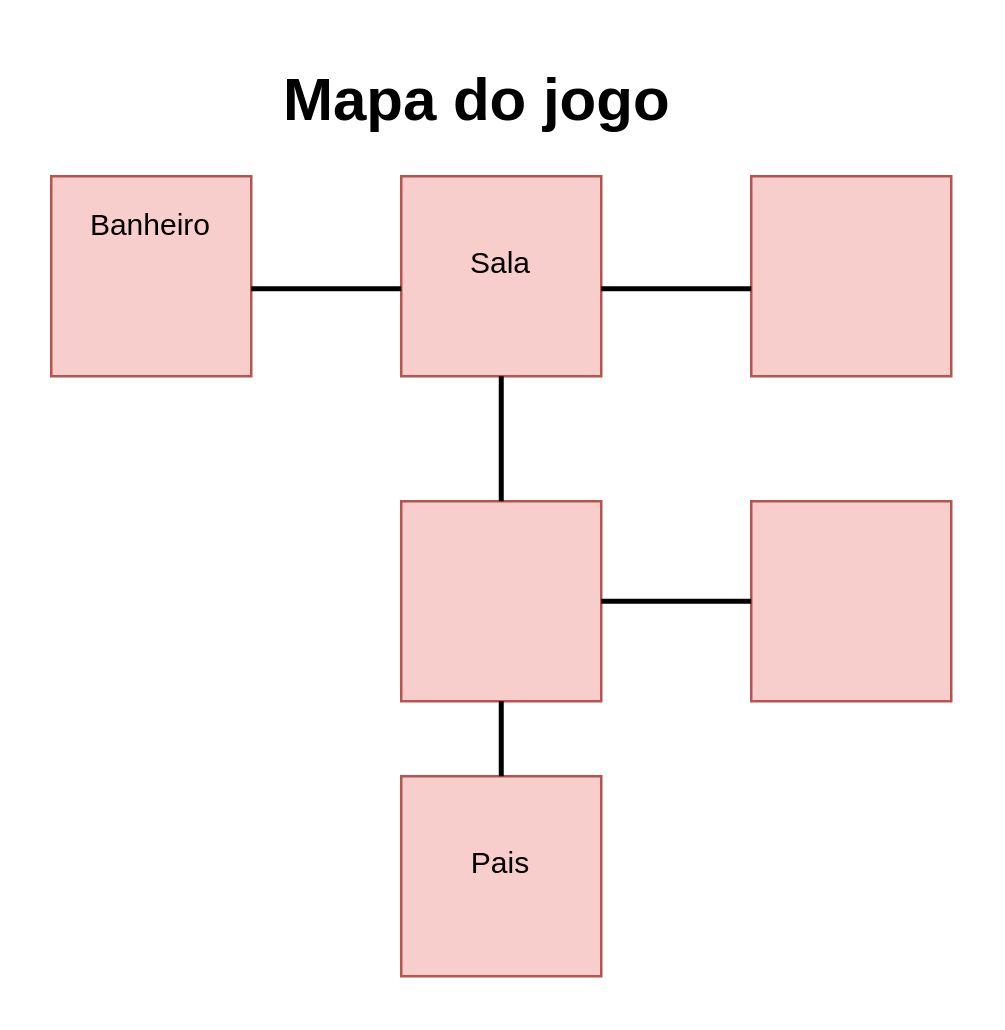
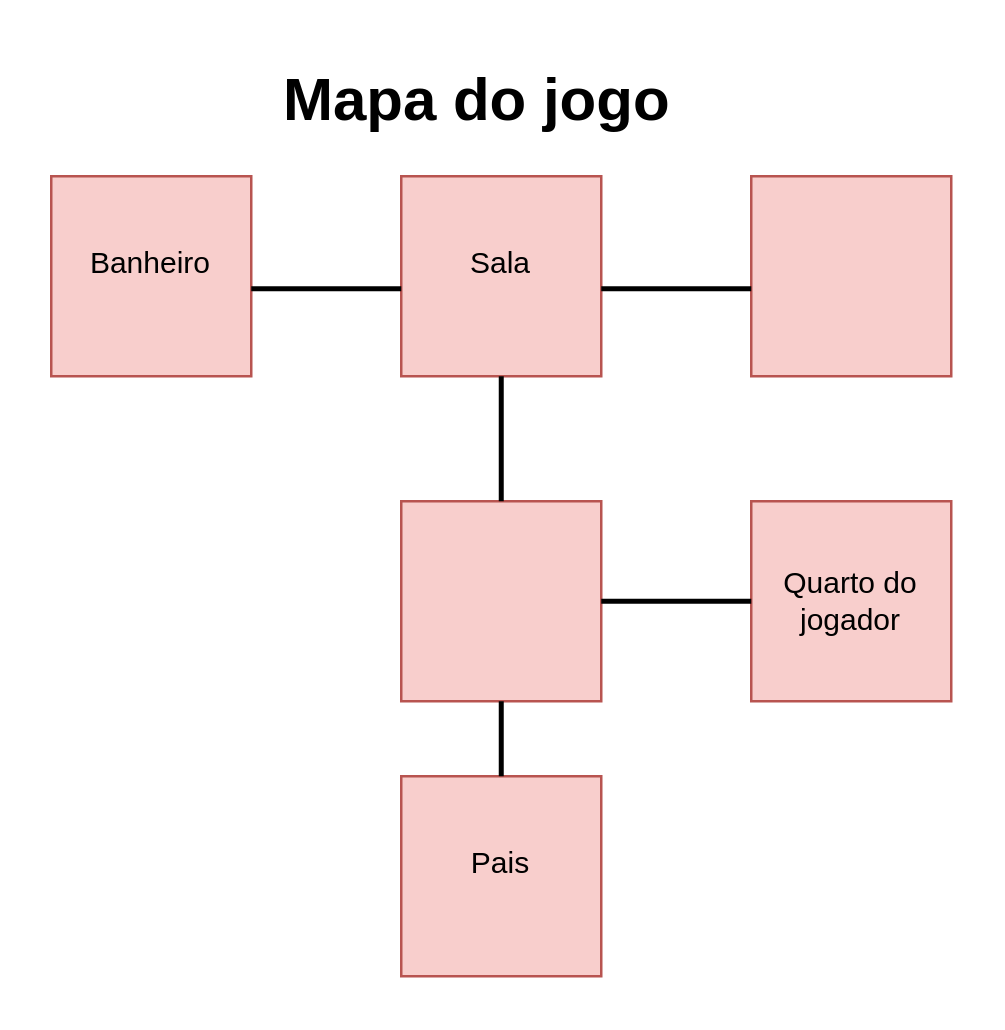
node "Banheiro": moved (151, 226) -> (151, 264)
node "Quarto do jogador": added
